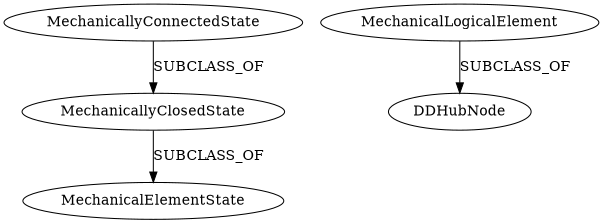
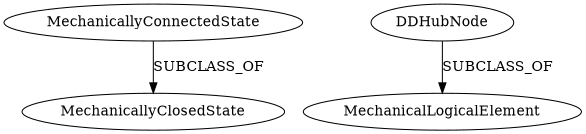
edge "MechanicalLogicalElement" -> "DDHubNode": reversed
node "MechanicalElementState": removed
